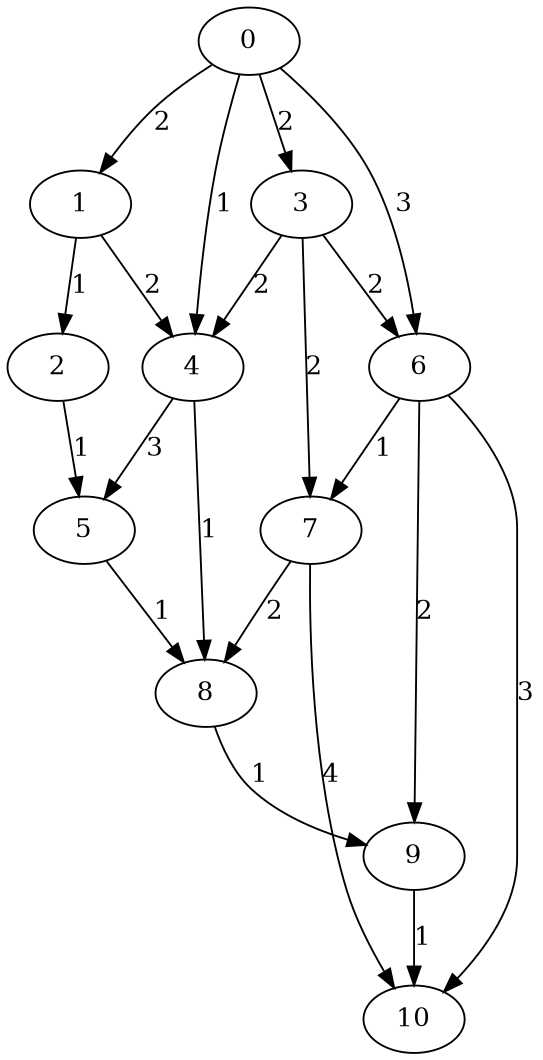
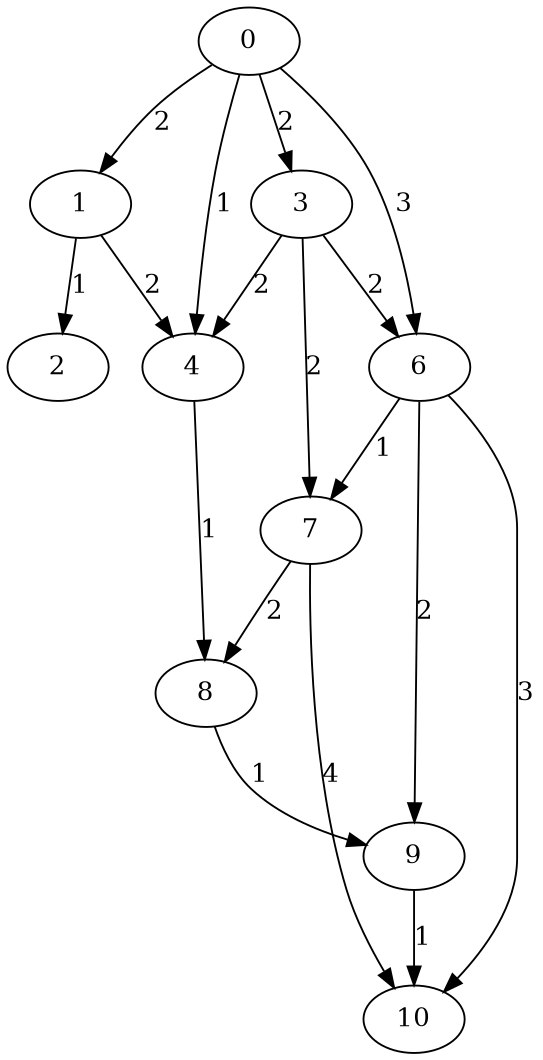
node "5": removed
